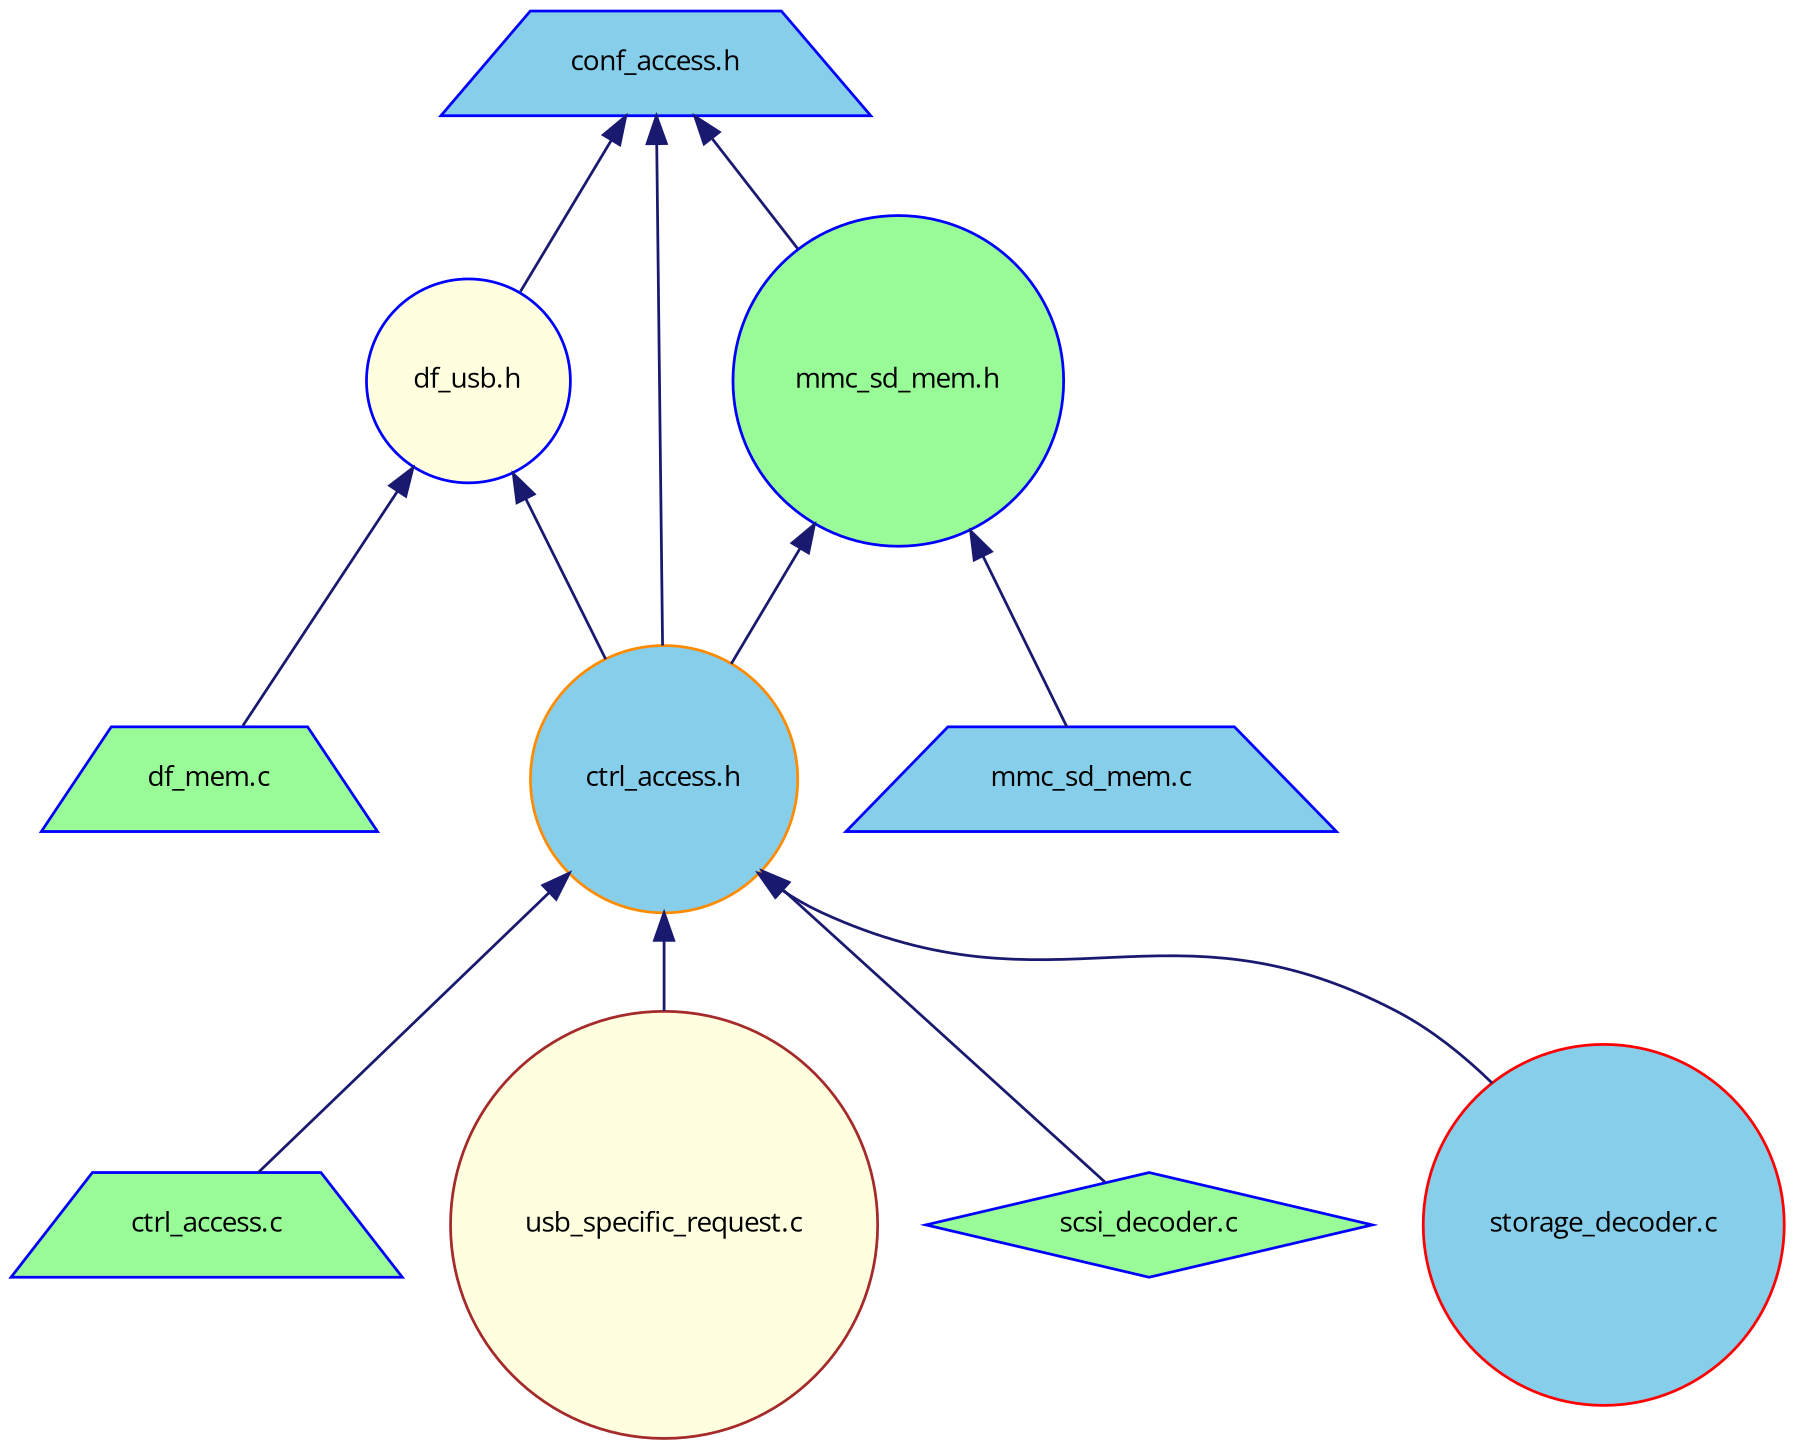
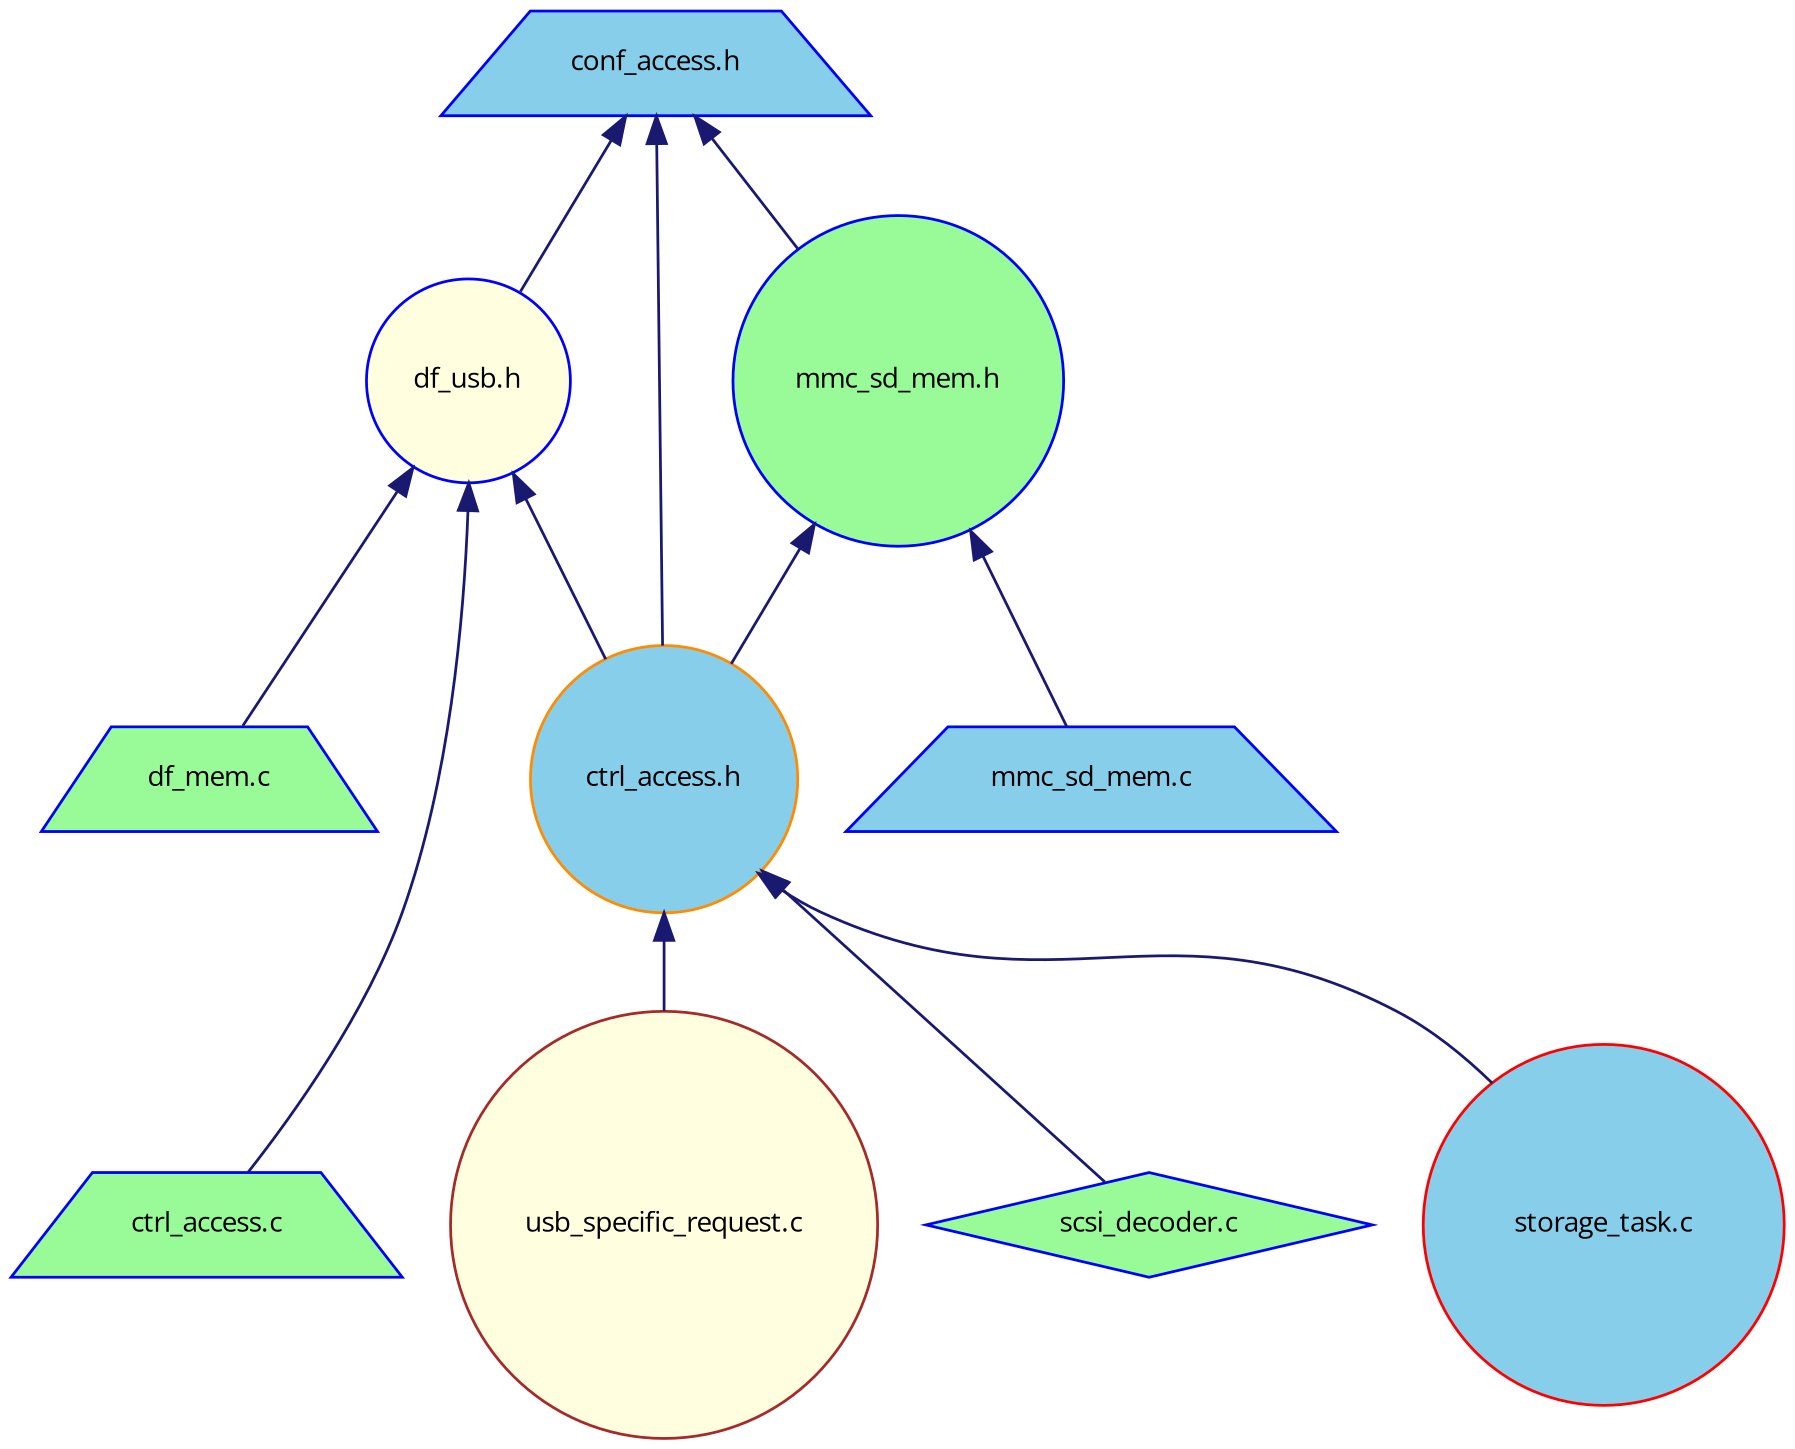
edge "ctrl_access.c" -> "ctrl_access.h": now "ctrl_access.c" -> "df_usb.h"
node "storage_decoder.c": label "storage_decoder.c" -> "storage_task.c"
